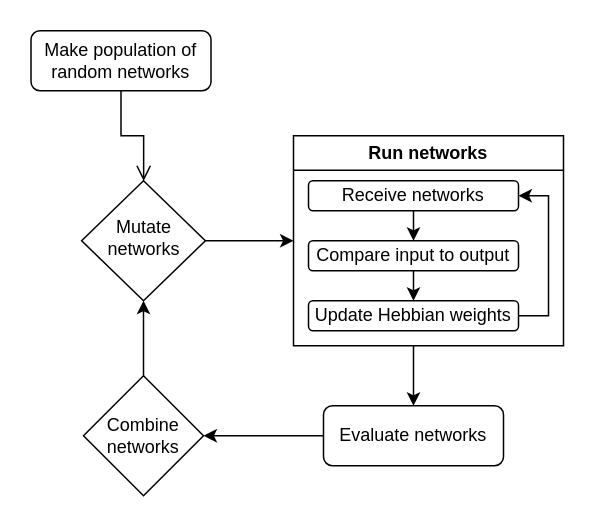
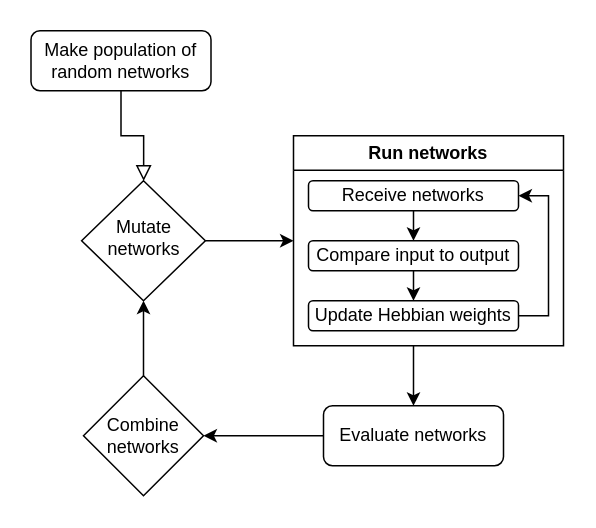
edge "Make population of random networks" -> "Mutate networks": arrowhead open -> block
